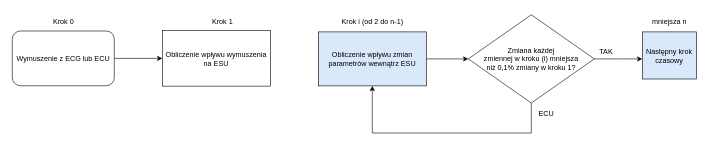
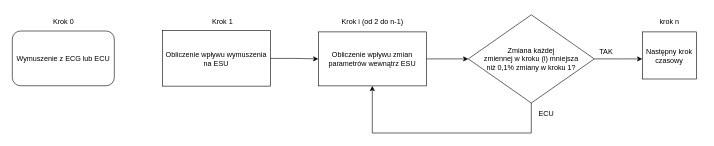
node "mniejsza n": label "mniejsza n" -> "krok n"
node "Następny krok czasowy": fillcolor #dae8fc -> #ffffff
edge "Wymuszenie z ECG lub ECU" -> "Obliczenie wpływu wymuszenia na ESU": removed
edge "Obliczenie wpływu wymuszenia na ESU" -> "Obliczenie wpływu zmian parametrów wewnątrz ESU": added
node "Obliczenie wpływu zmian parametrów wewnątrz ESU": fillcolor #dae8fc -> #ffffff
